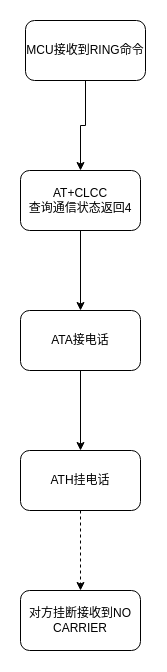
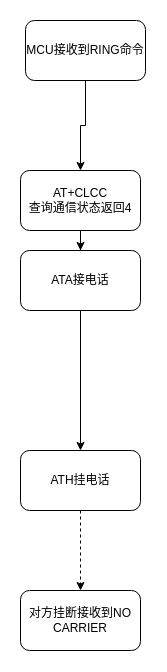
node "ATA接电话": moved (81, 341) -> (81, 281)
